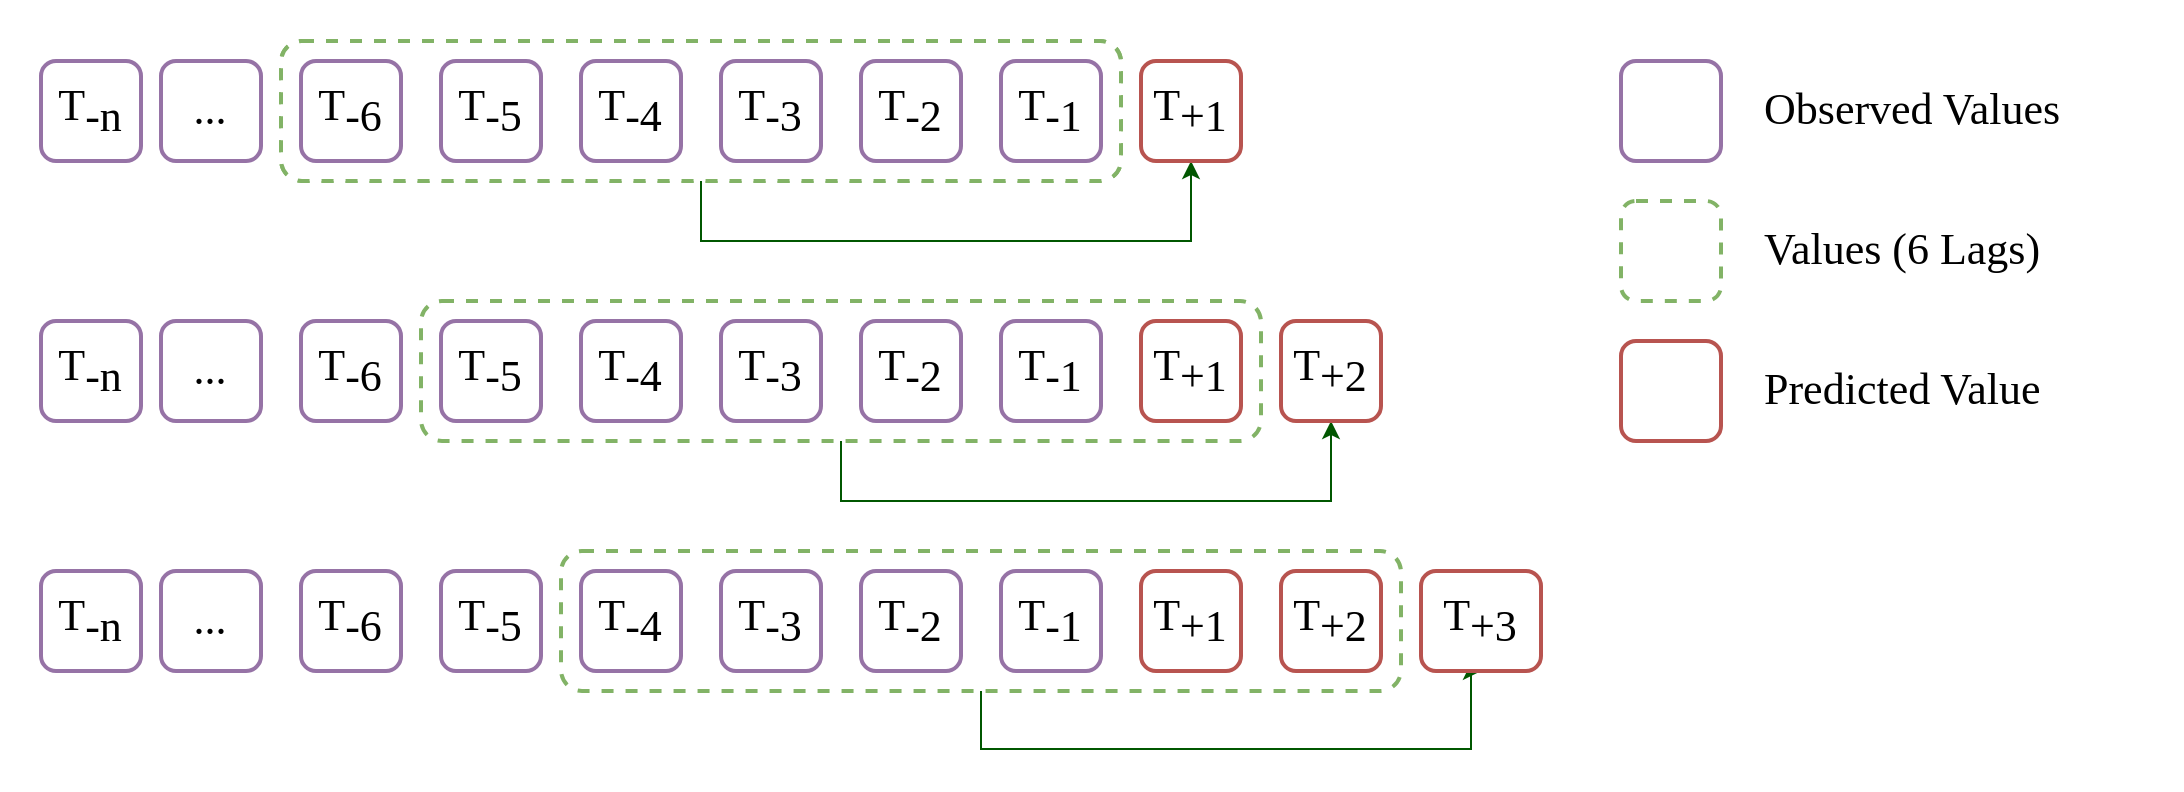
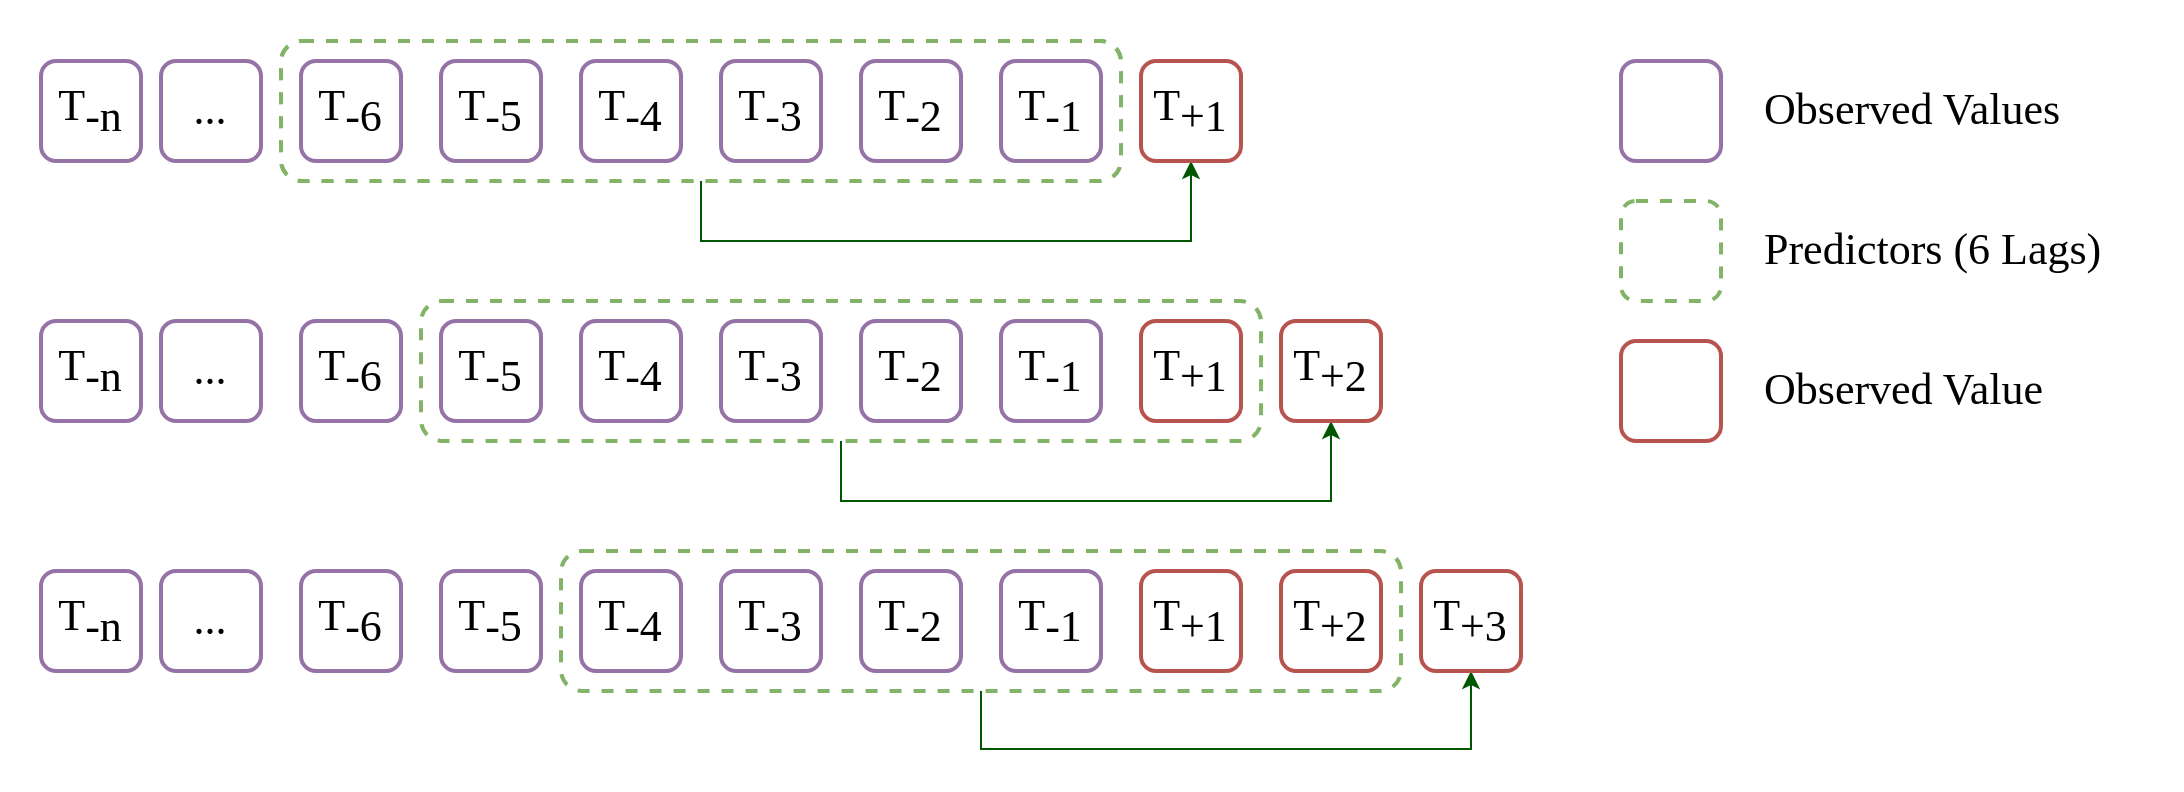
node "Values (6 Lags)": label "Values (6 Lags)" -> "Predictors (6 Lags)"
node "Predicted Value": label "Predicted Value" -> "Observed Value"
node "T+3": size 120x100 -> 100x100
